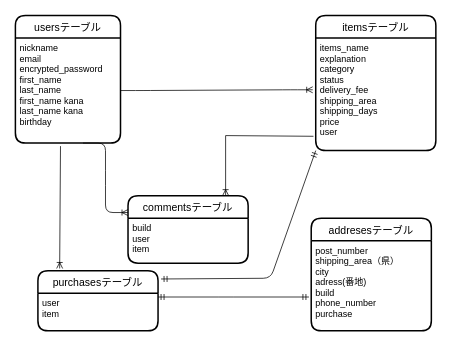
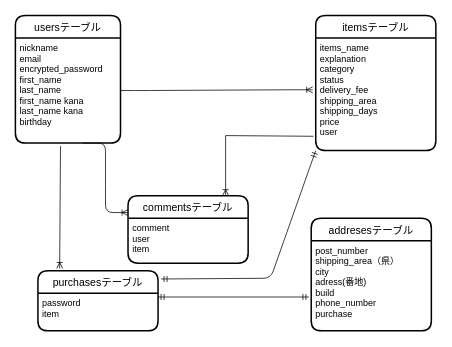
node "build user item": label "build user item" -> "comment user item"
node "user item": label "user item" -> "password item"
